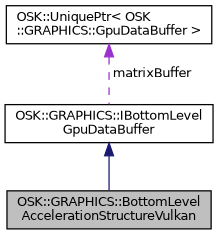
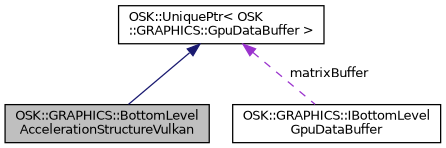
edge "OSK::GRAPHICS::BottomLevel AccelerationStructureVulkan" -> "OSK::GRAPHICS::IBottomLevel GpuDataBuffer": now "OSK::GRAPHICS::BottomLevel AccelerationStructureVulkan" -> "OSK::UniquePtr< OSK ::GRAPHICS::GpuDataBuffer >"
